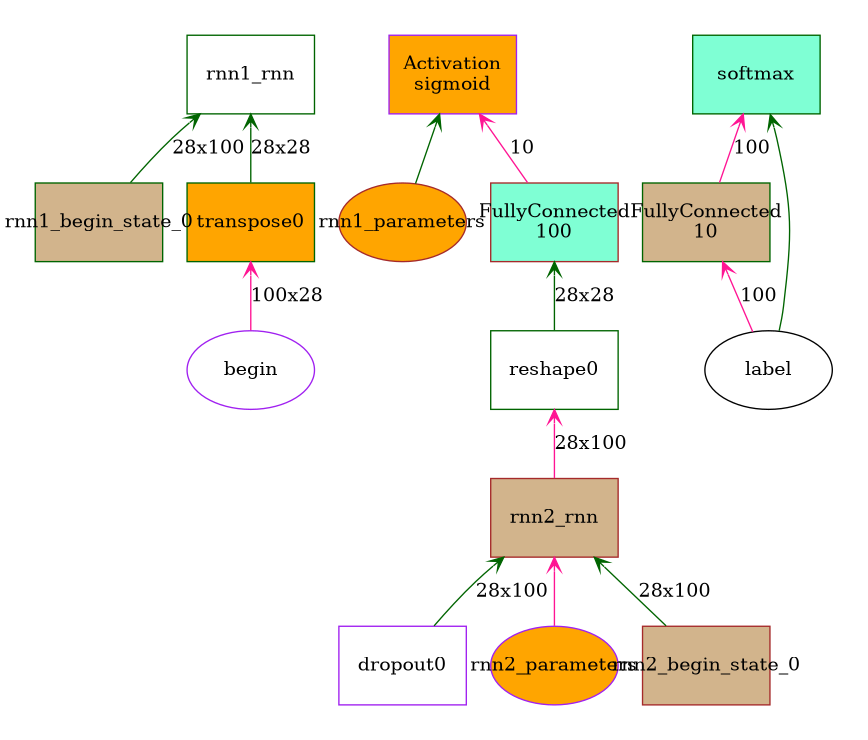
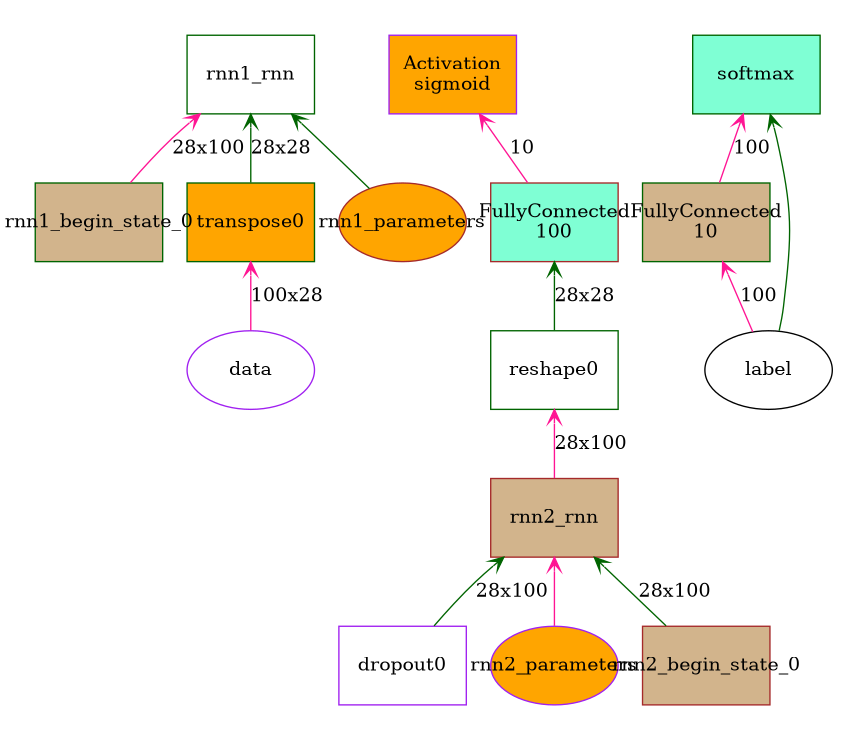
edge "rnn1_begin_state_0" -> "rnn1_rnn": color darkgreen -> deeppink
edge "rnn1_parameters" -> "Activation sigmoid": now "rnn1_parameters" -> "rnn1_rnn"
node "begin": label "begin" -> "data"
